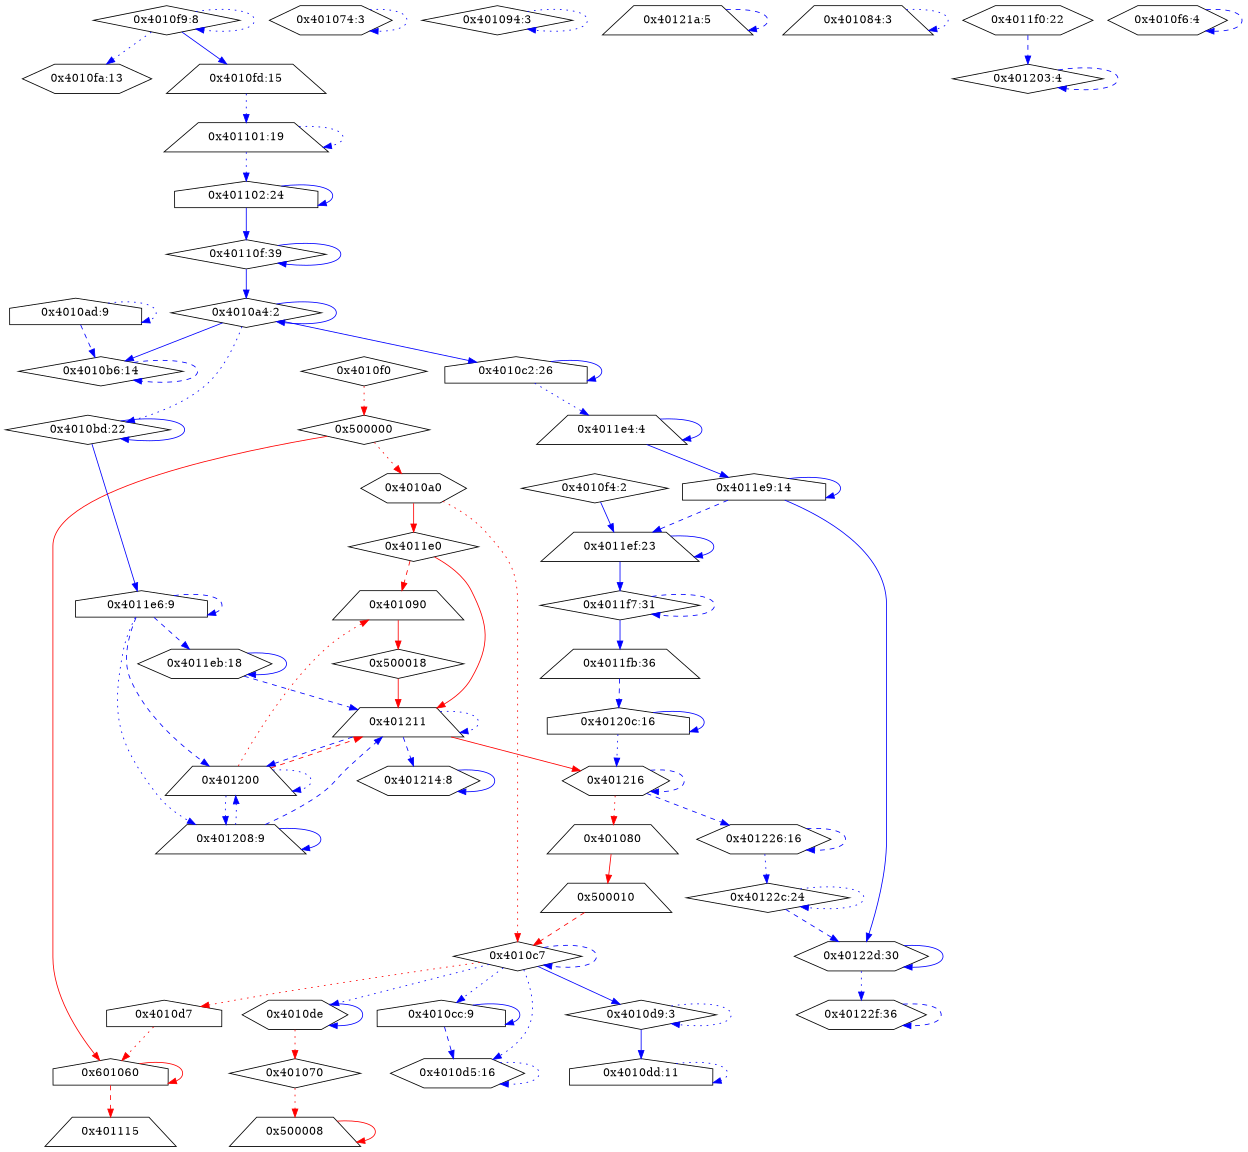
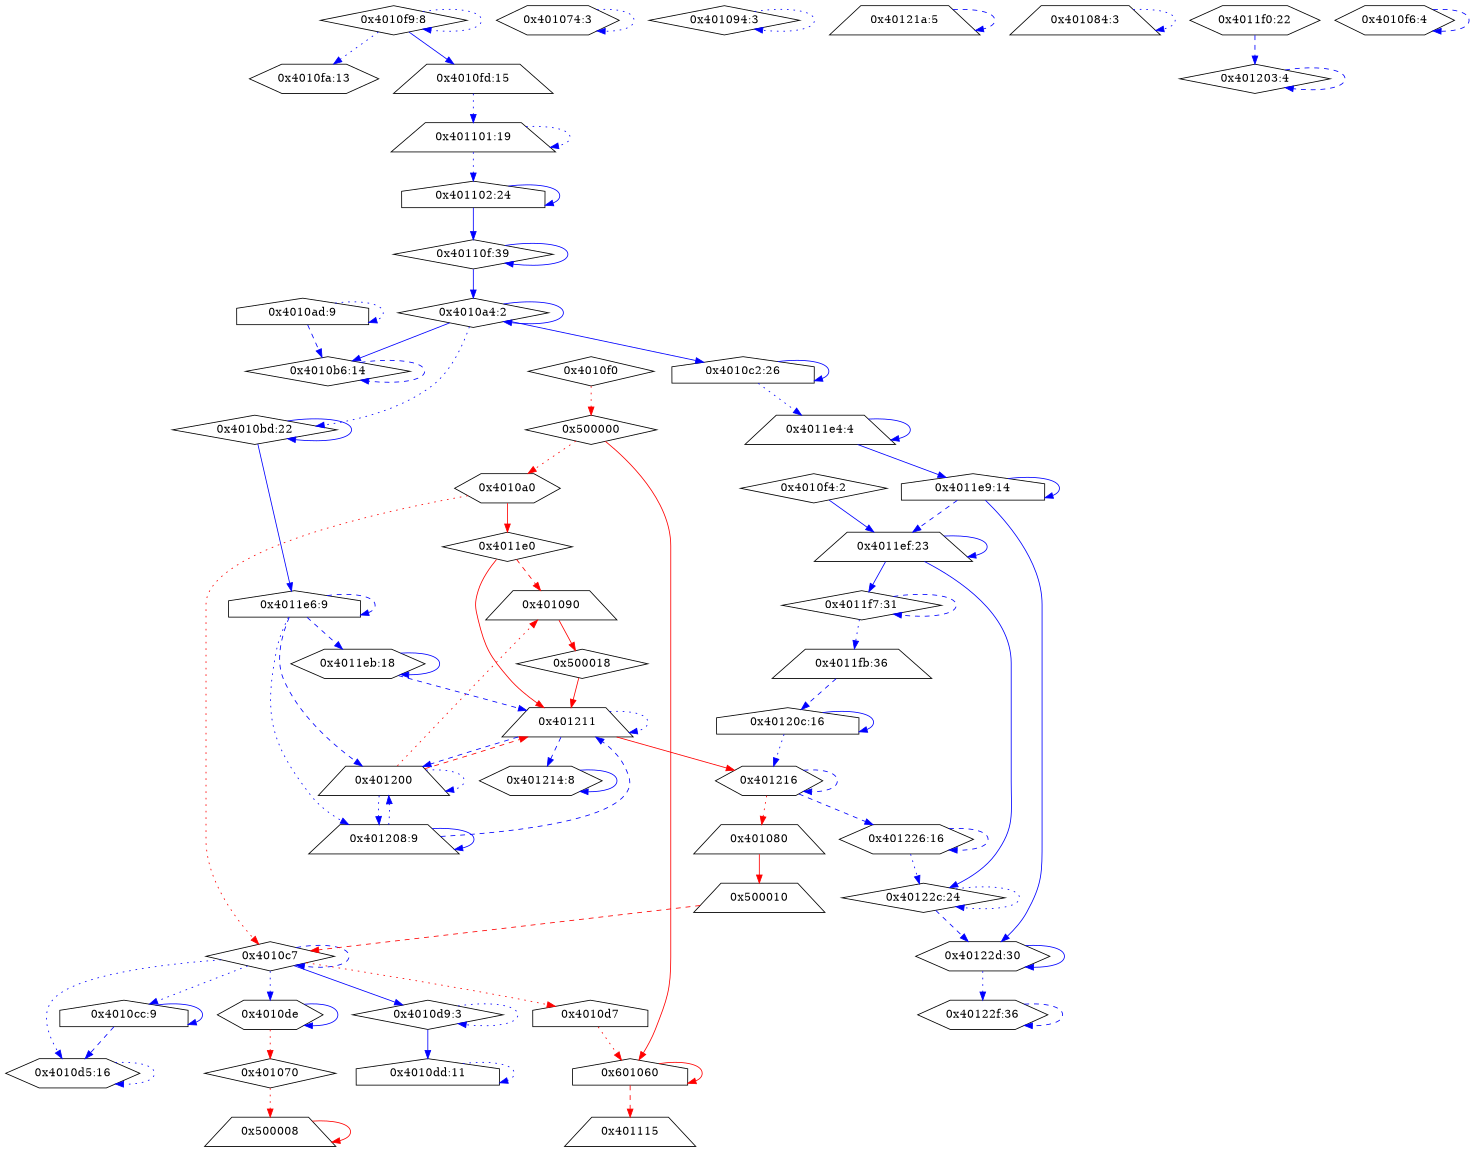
edge "0x4011f7:31" -> "0x4011fb:36": style solid -> dotted
edge "0x4011ef:23" -> "0x40122c:24": added
